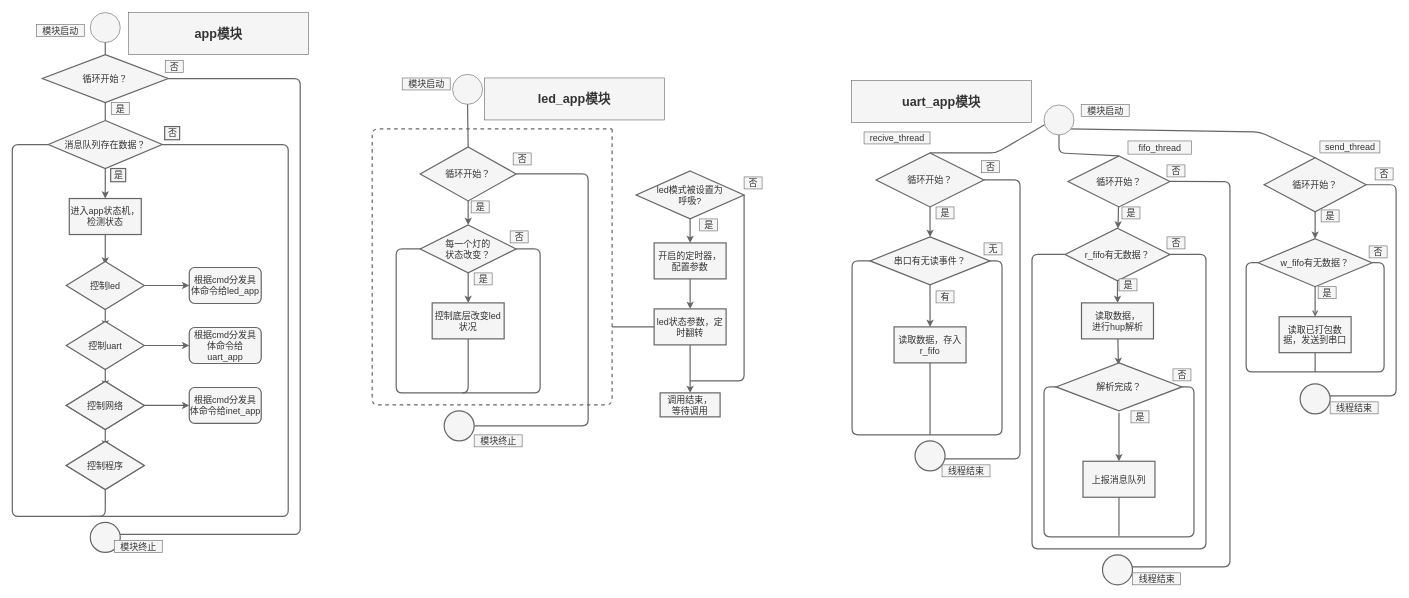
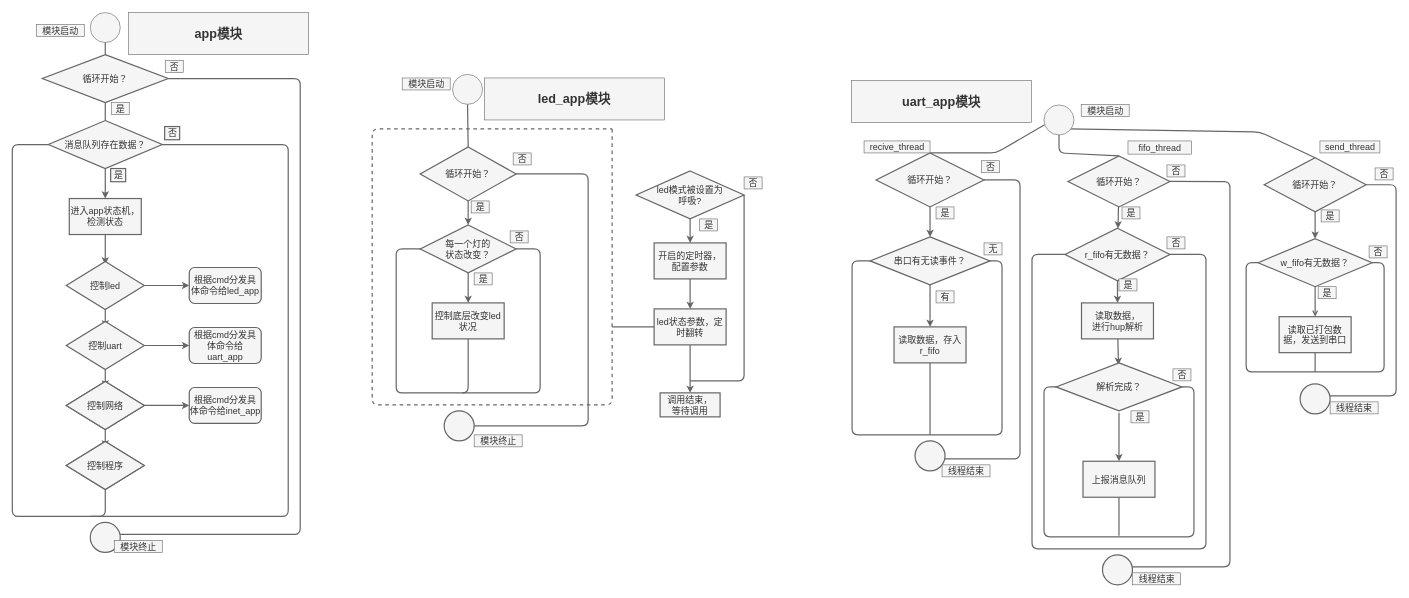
node "recive_thread": moved (897, 138) -> (897, 147)
